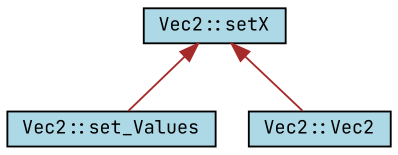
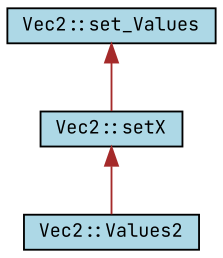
edge "Vec2::set_Values" -> "Vec2::setX": reversed
node "Vec2::Vec2": label "Vec2::Vec2" -> "Vec2::Values2"
